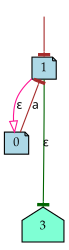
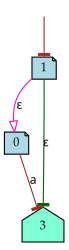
edge "0" -> "1": now "0" -> "3"
